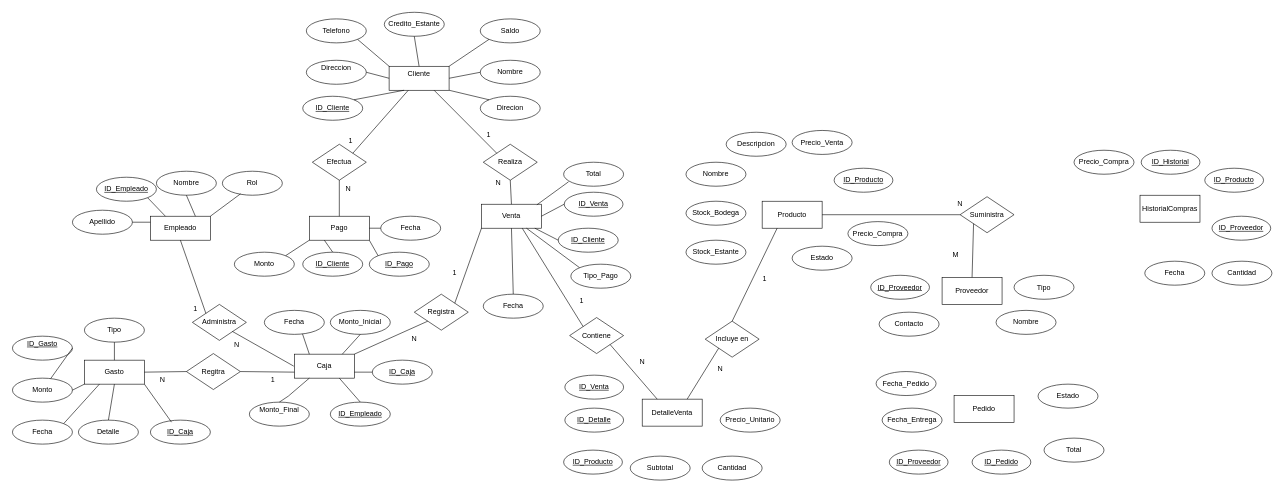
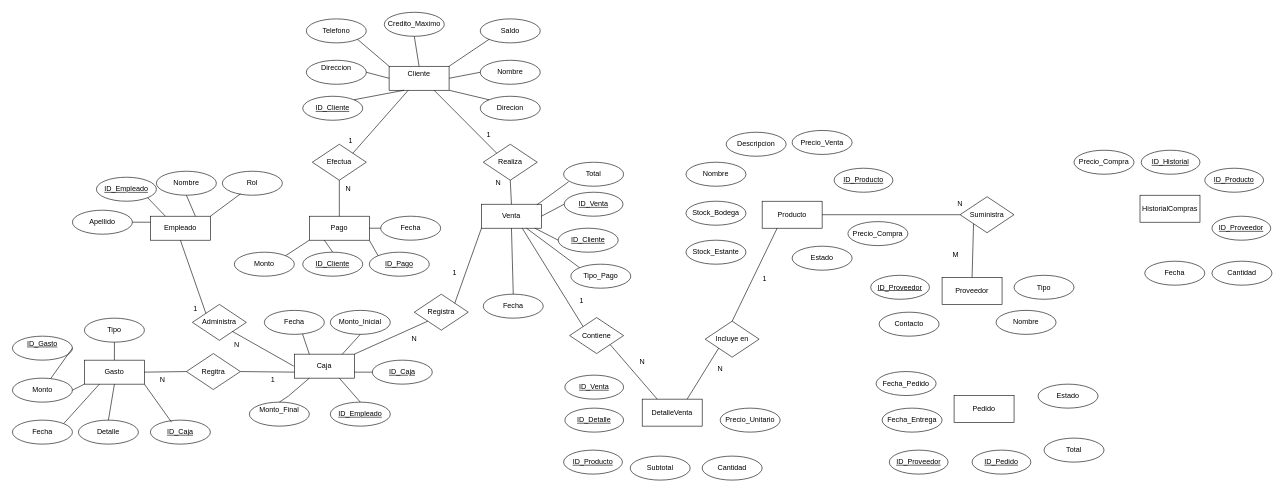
node "Credito_Estante": label "Credito_Estante" -> "Credito_Maximo"
